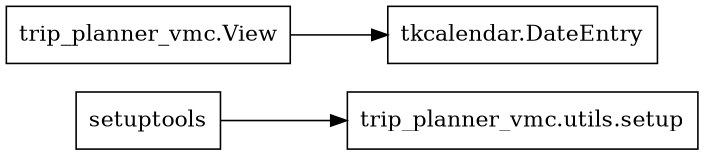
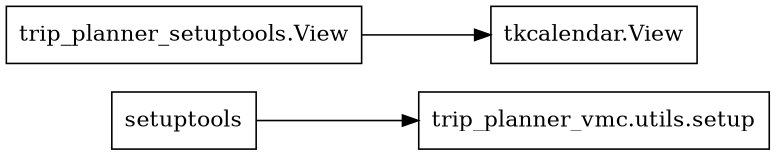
node "trip_planner_vmc.View": label "trip_planner_vmc.View" -> "trip_planner_setuptools.View"
node "tkcalendar.DateEntry": label "tkcalendar.DateEntry" -> "tkcalendar.View"
